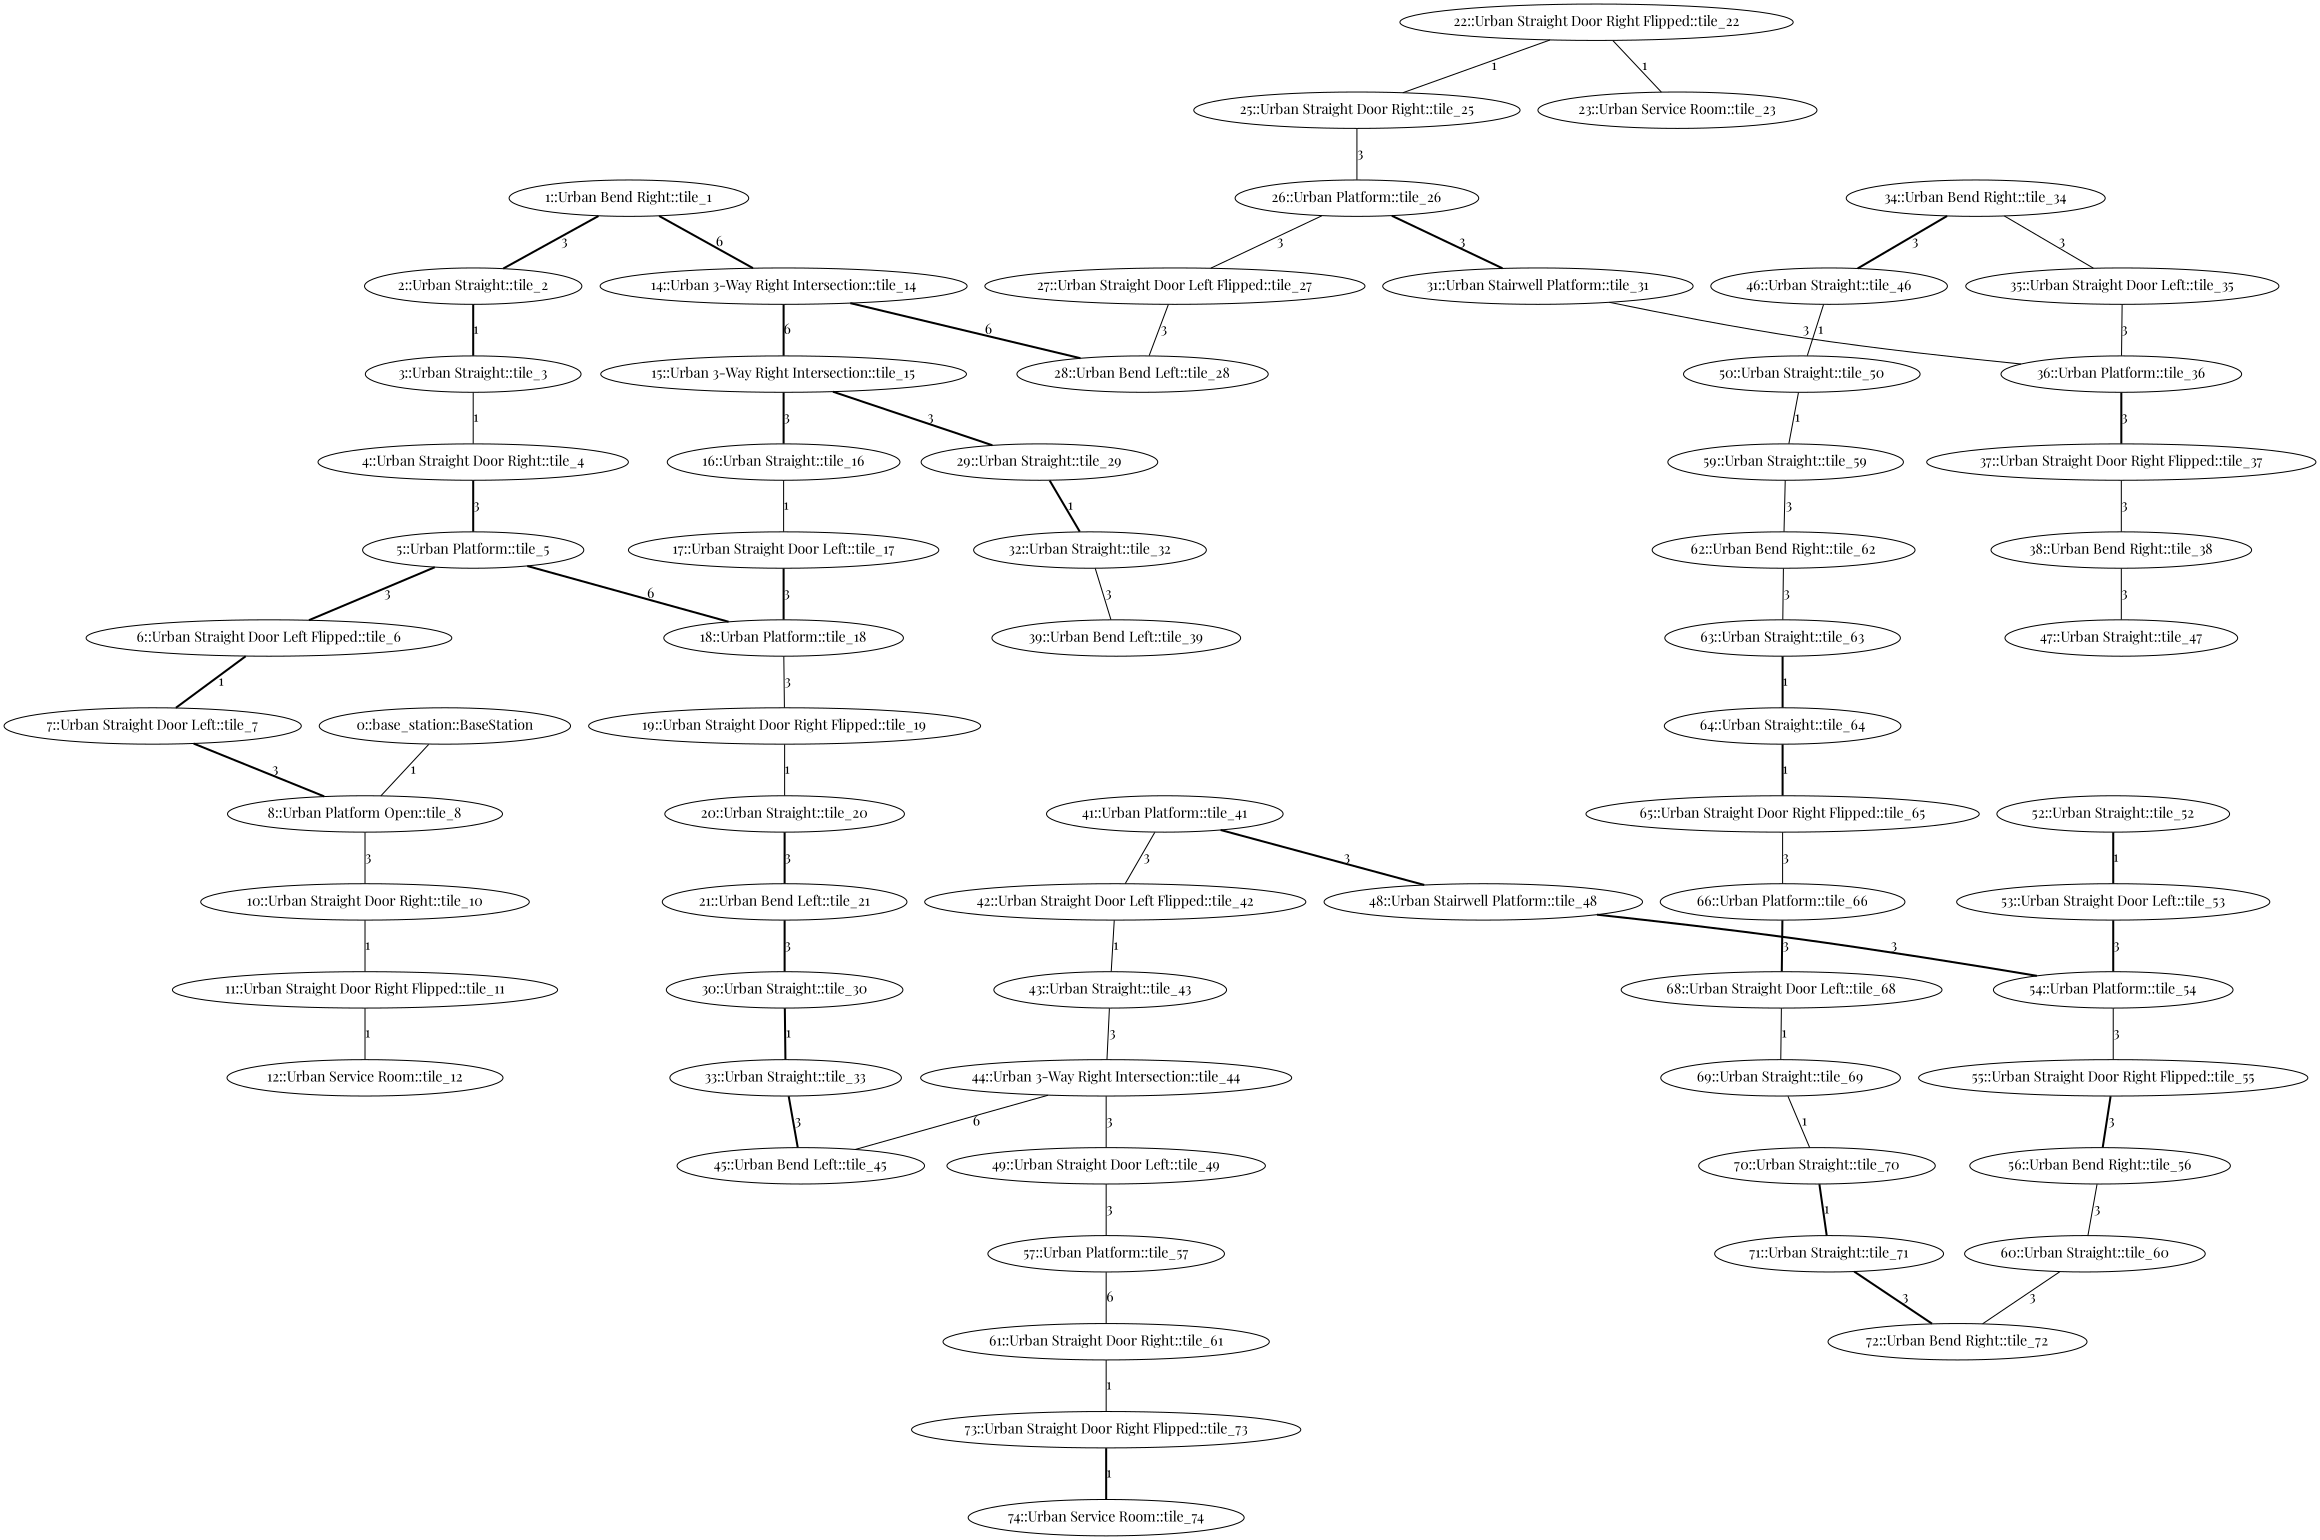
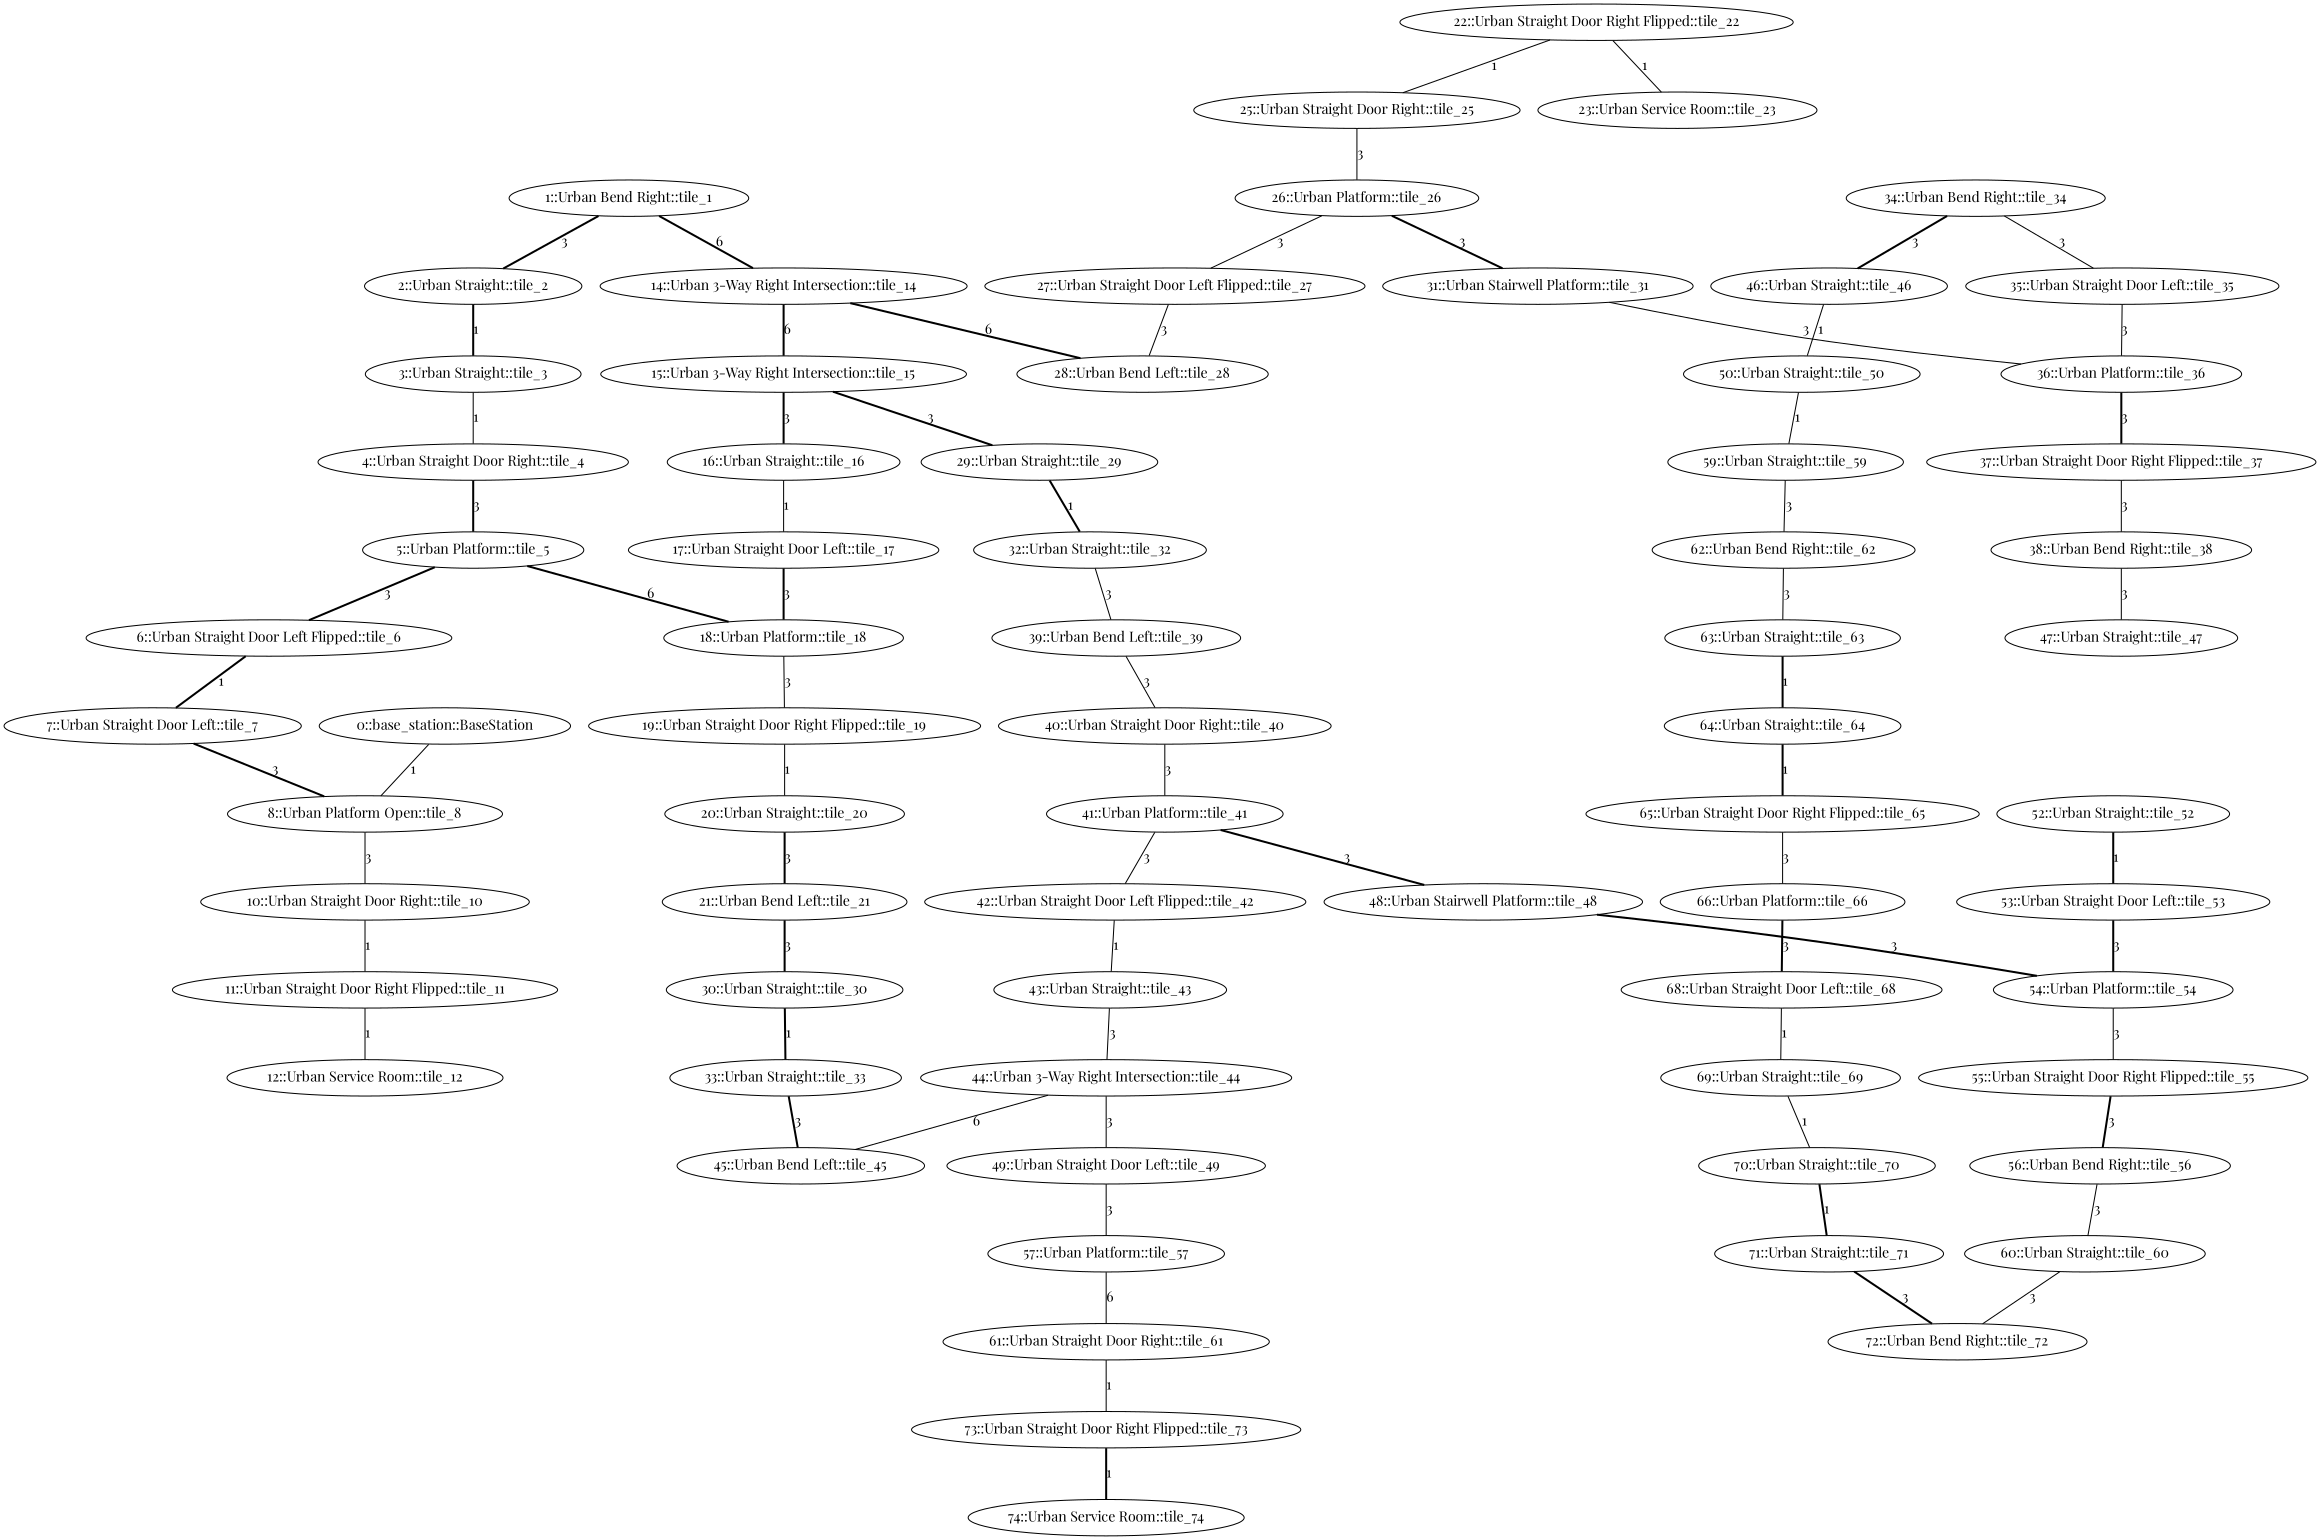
node "40::Urban Straight Door Right::tile_40": added
